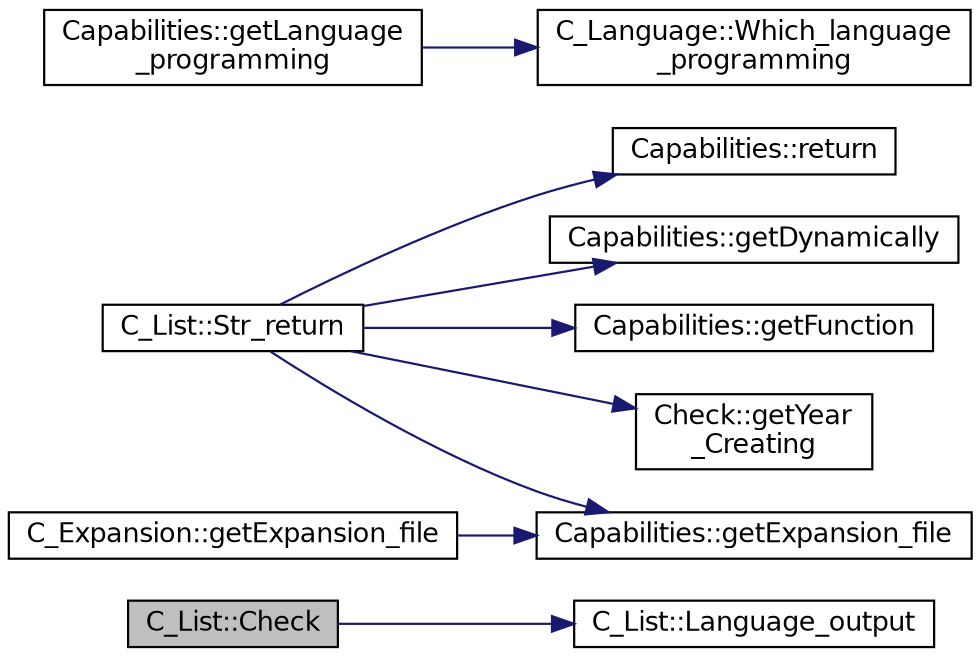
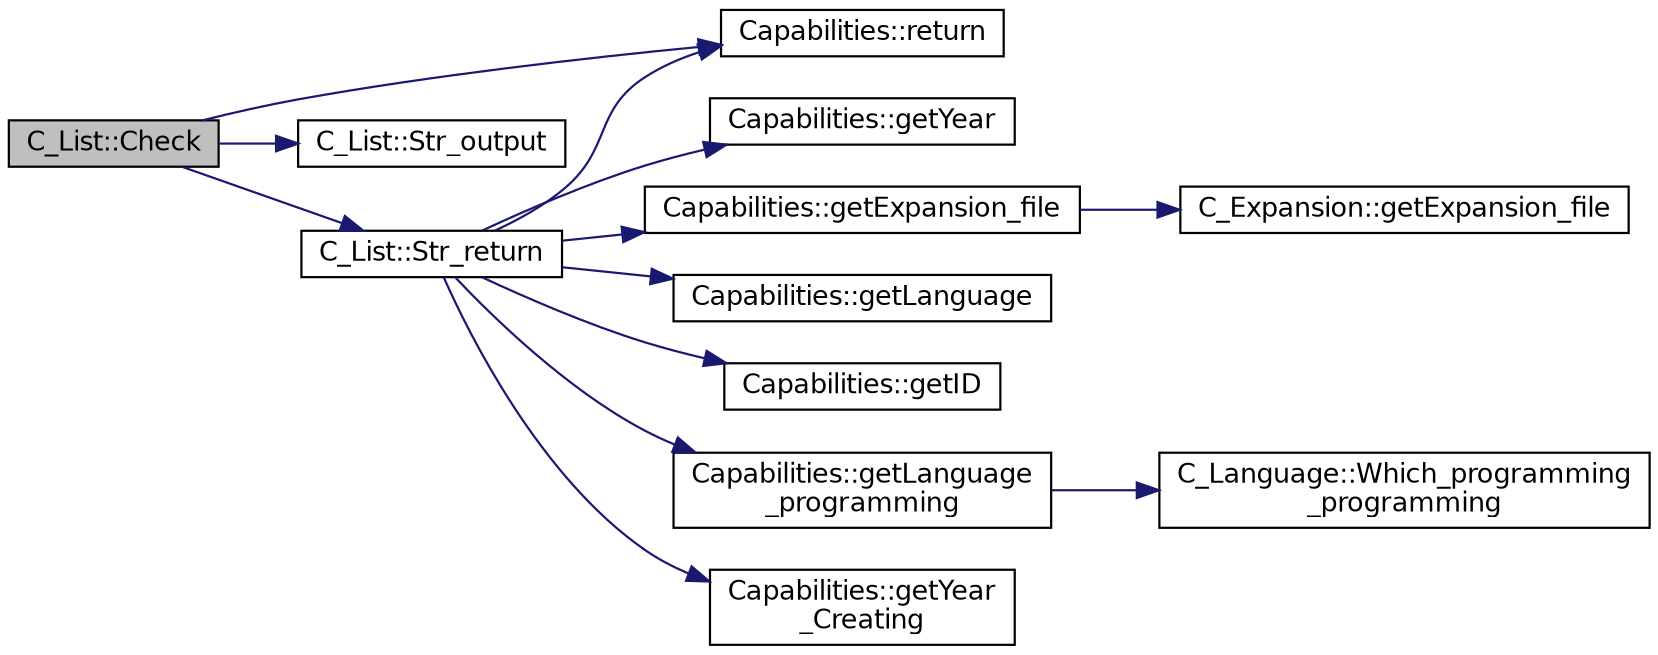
node "C_Language::Which_language _programming": label "C_Language::Which_language _programming" -> "C_Language::Which_programming _programming"
edge "C_List::Check" -> "Capabilities::return": added
edge "C_List::Check" -> "C_List::Str_return": added
node "Capabilities::getDynamically": label "Capabilities::getDynamically" -> "Capabilities::getYear"
node "Capabilities::getFunction": label "Capabilities::getFunction" -> "Capabilities::getLanguage"
edge "C_List::Str_return" -> "Capabilities::getLanguage _programming": added
node "Capabilities::getID": added
node "Check::getYear _Creating": label "Check::getYear _Creating" -> "Capabilities::getYear _Creating"
edge "C_Expansion::getExpansion_file" -> "Capabilities::getExpansion_file": reversed
node "C_List::Language_output": label "C_List::Language_output" -> "C_List::Str_output"
